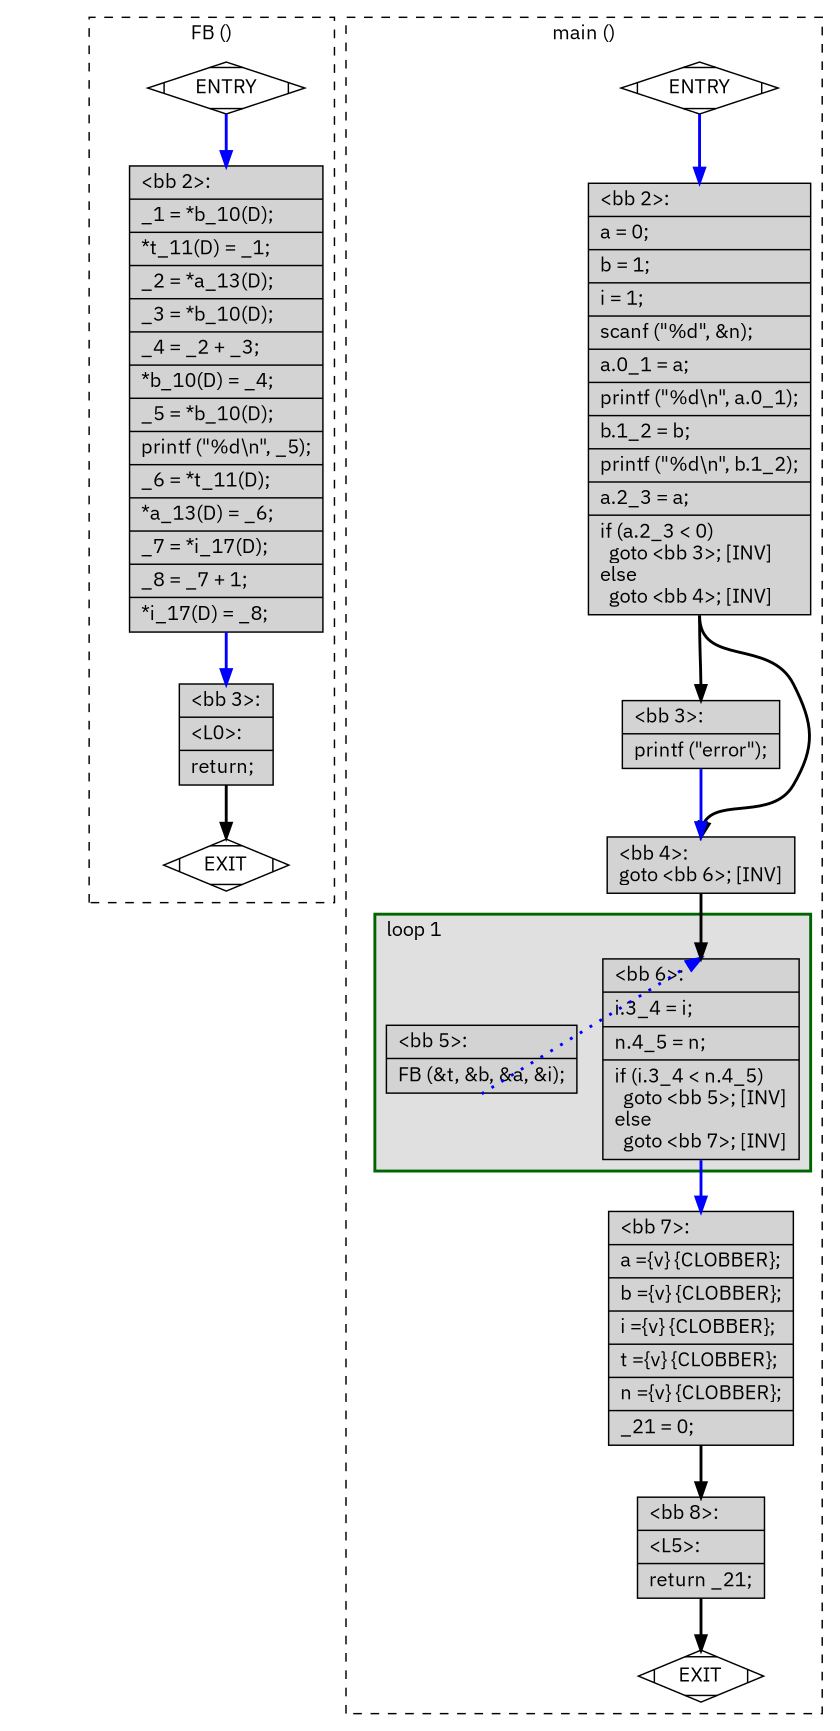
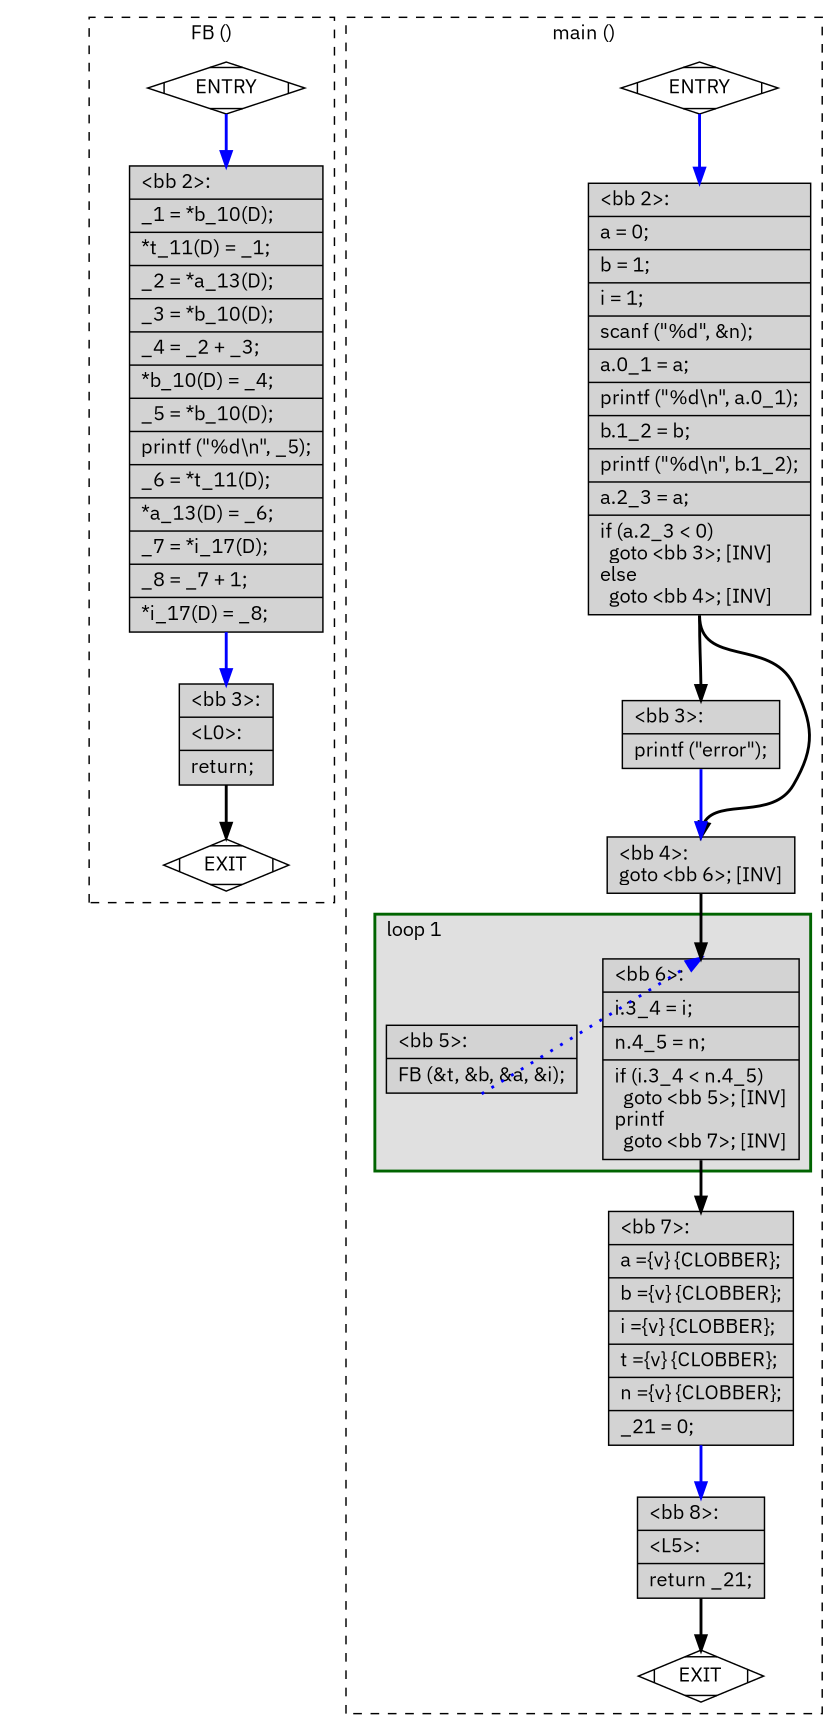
node "<bb 6>:": text "else" -> "printf"
edge "<bb 6>:" -> "<bb 7>:": color blue -> black
edge "<bb 7>:" -> "<bb 8>:": color black -> blue
